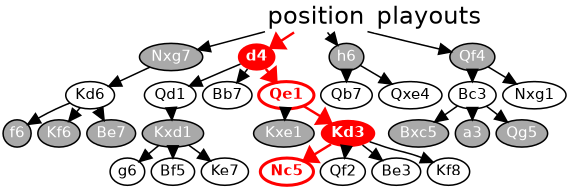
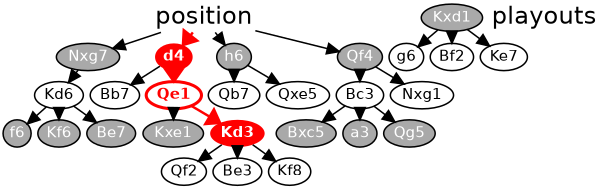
node "Qd1": removed
node "Qxe4": label "Qxe4" -> "Qxe5"
node "Bf5": label "Bf5" -> "Bf2"
node "Nc5": removed
